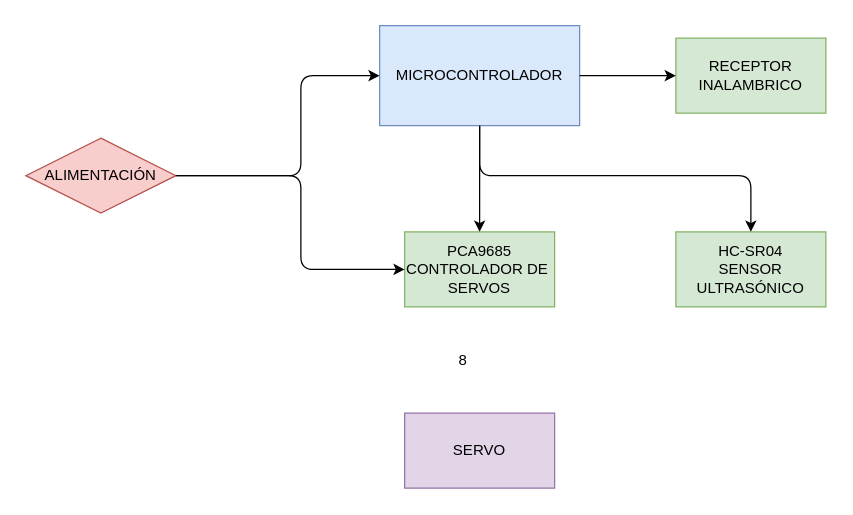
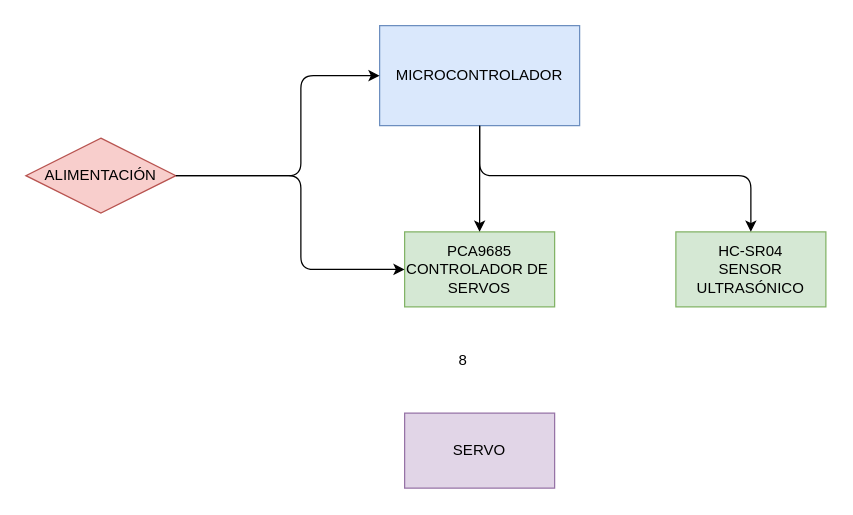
edge "MICROCONTROLADOR" -> "RECEPTOR INALAMBRICO": removed
node "RECEPTOR INALAMBRICO": removed
